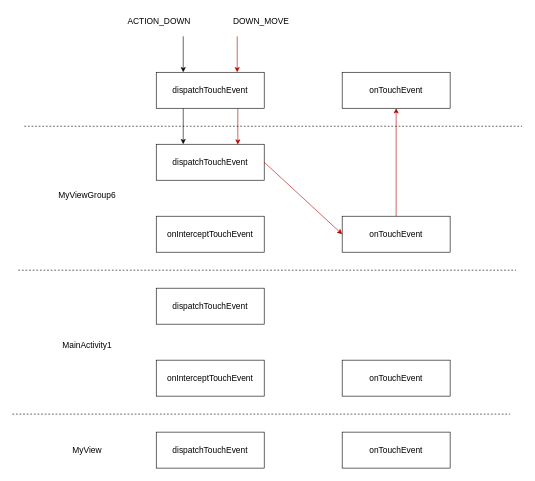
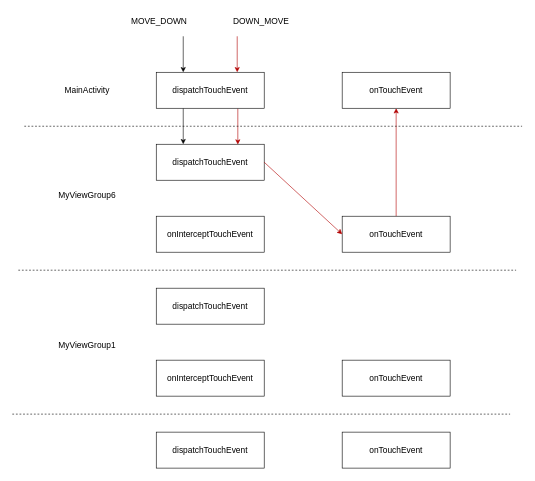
node "ACTION_DOWN": label "ACTION_DOWN" -> "MOVE_DOWN"
node "MainActivity": added
node "MainActivity1": label "MainActivity1" -> "MyViewGroup1"
node "MyView": removed
